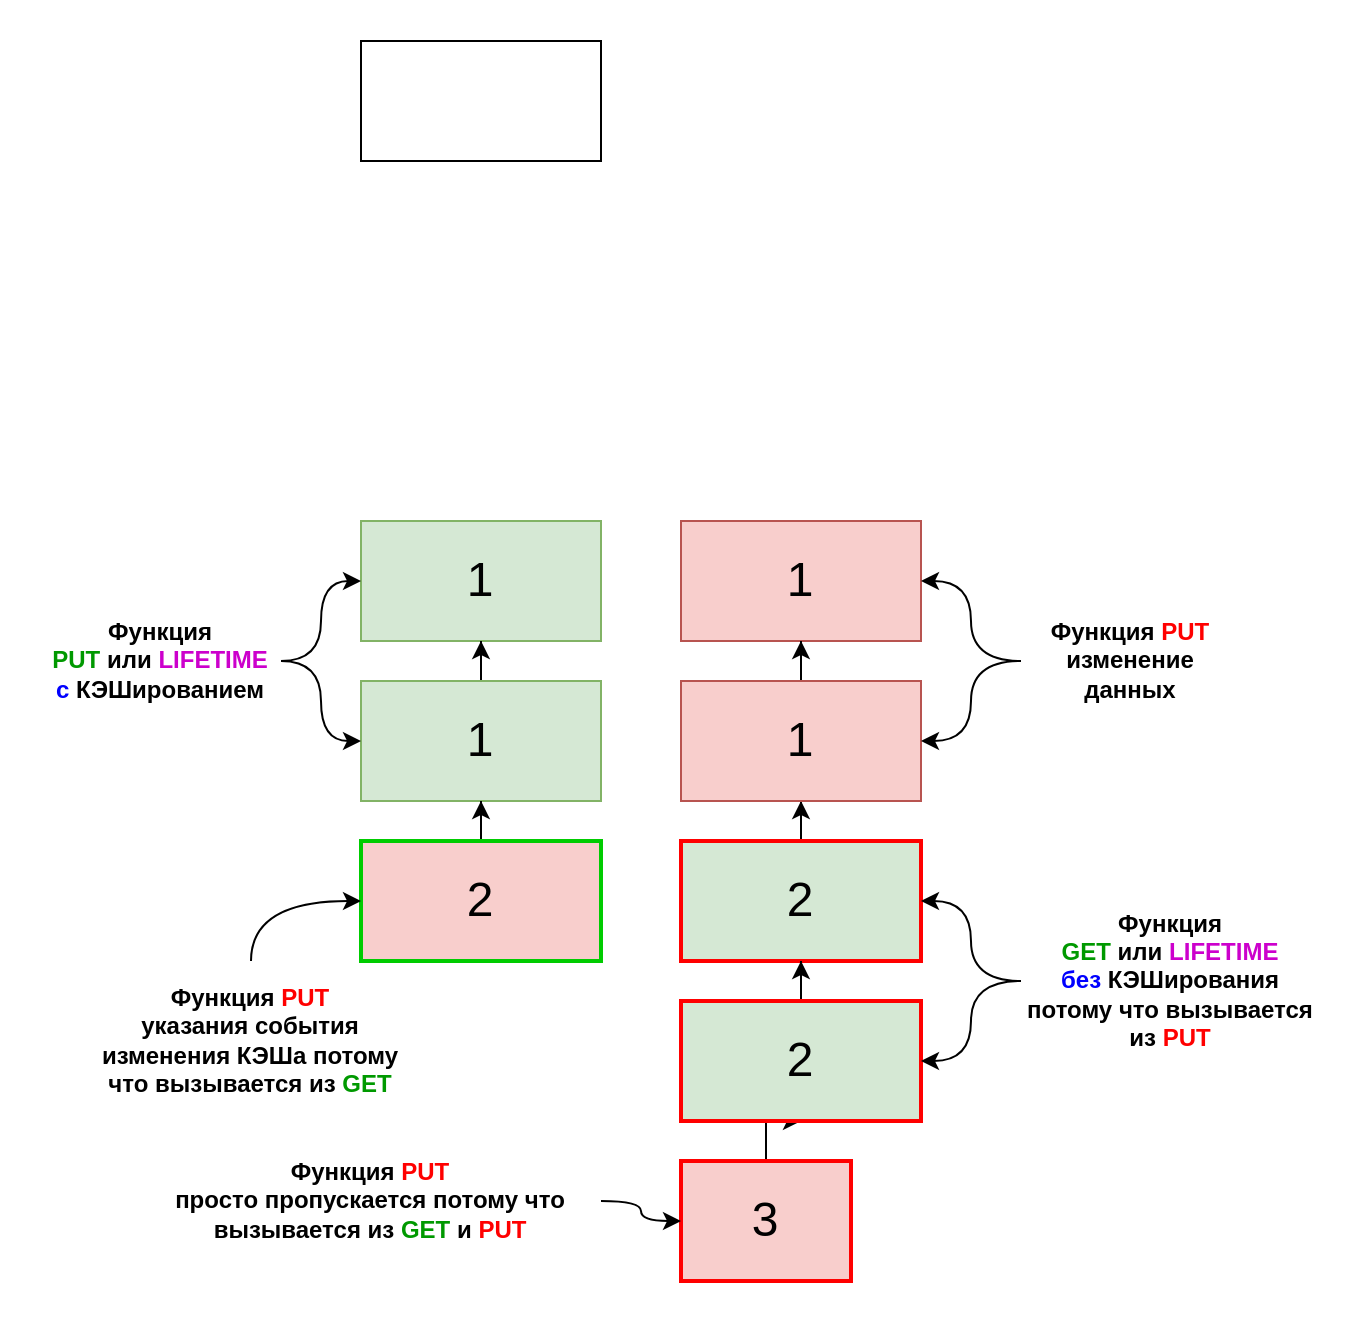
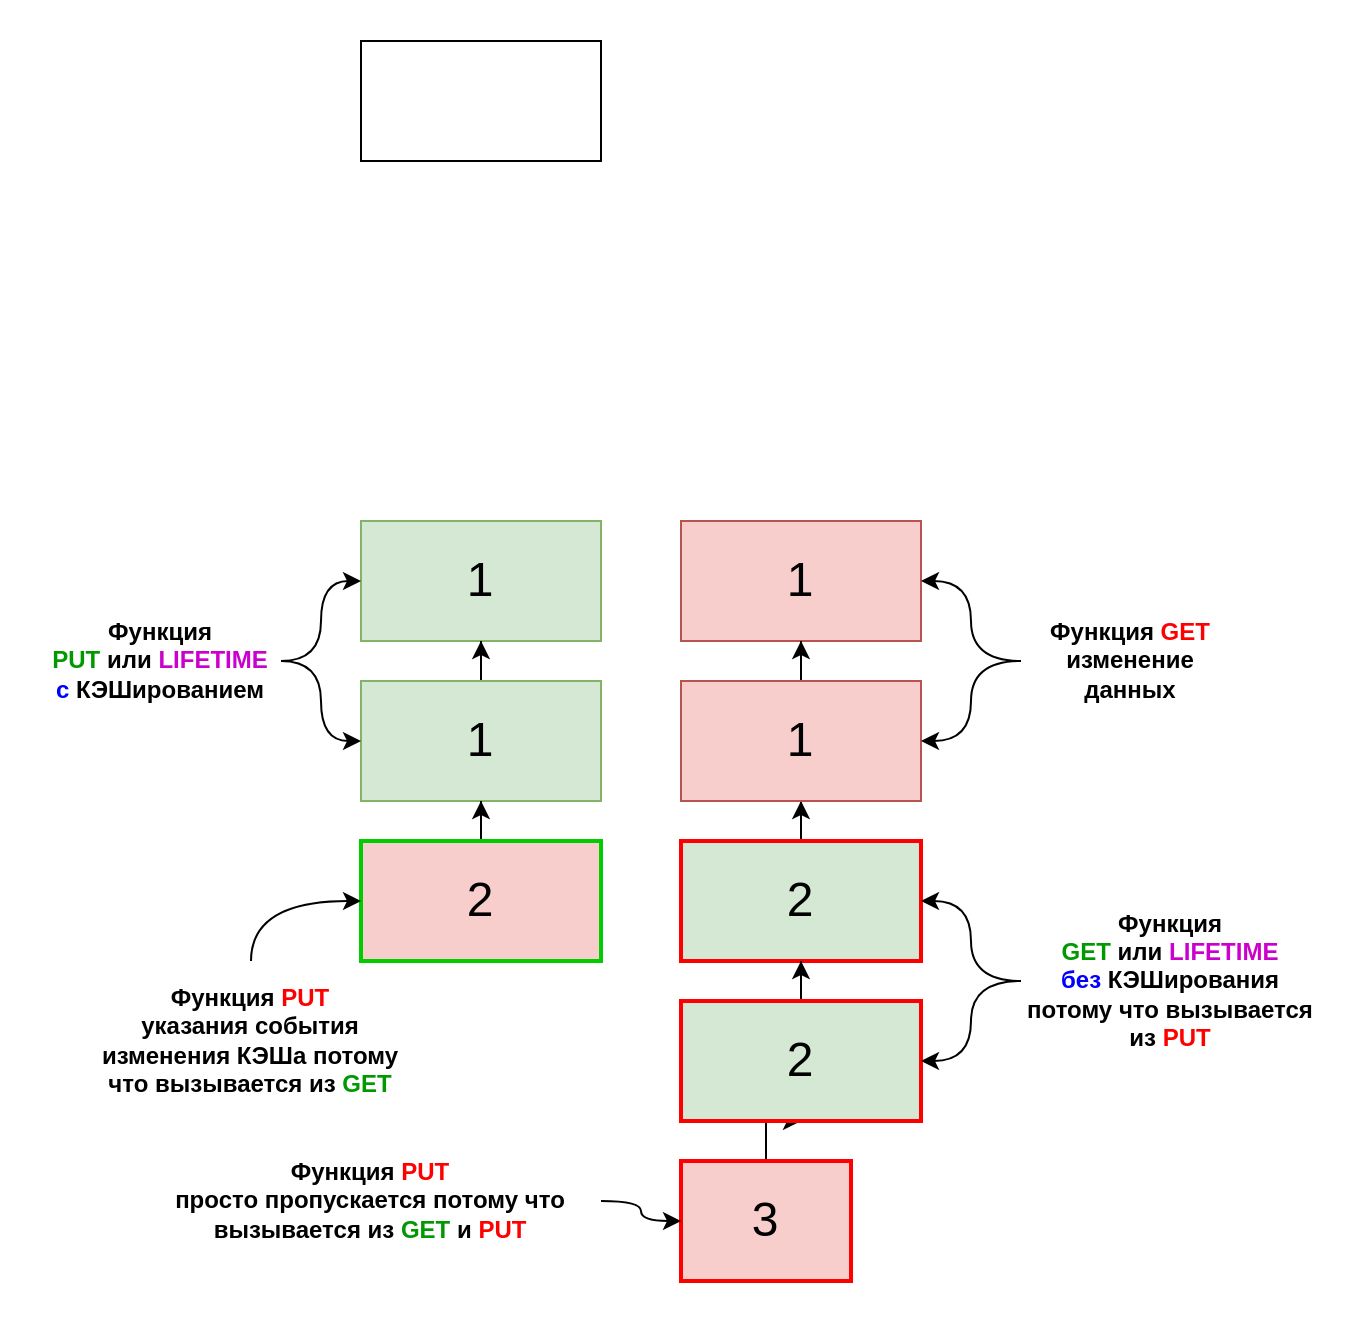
node "Функция PUT изменение данных": label "Функция PUT изменение данных" -> "Функция GET изменение данных"
